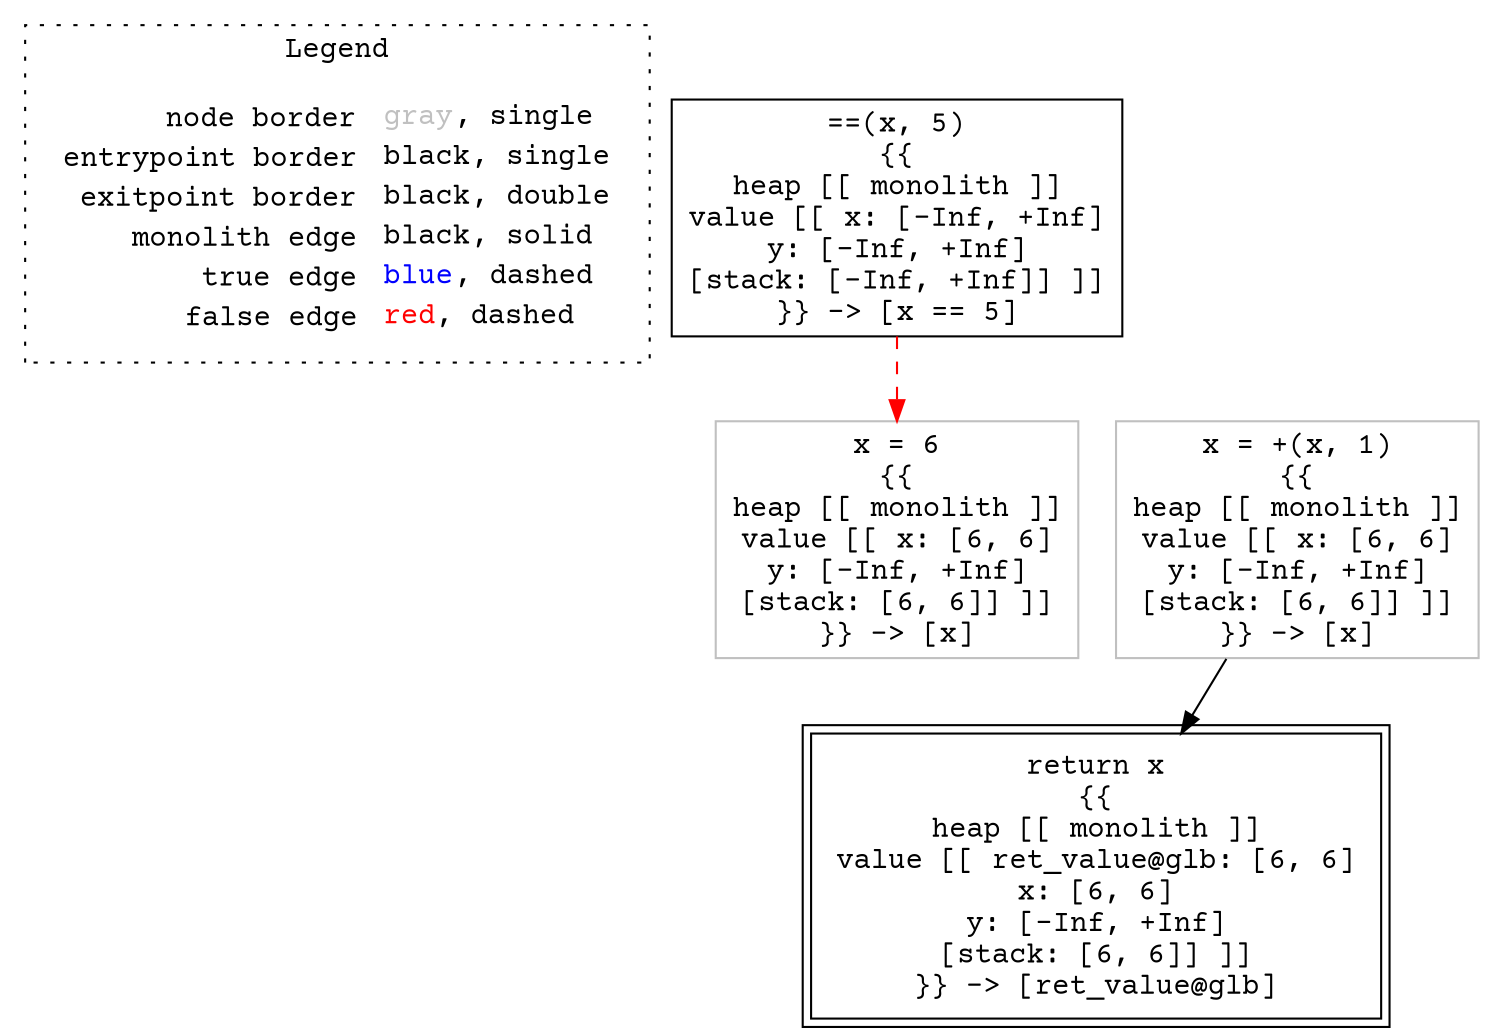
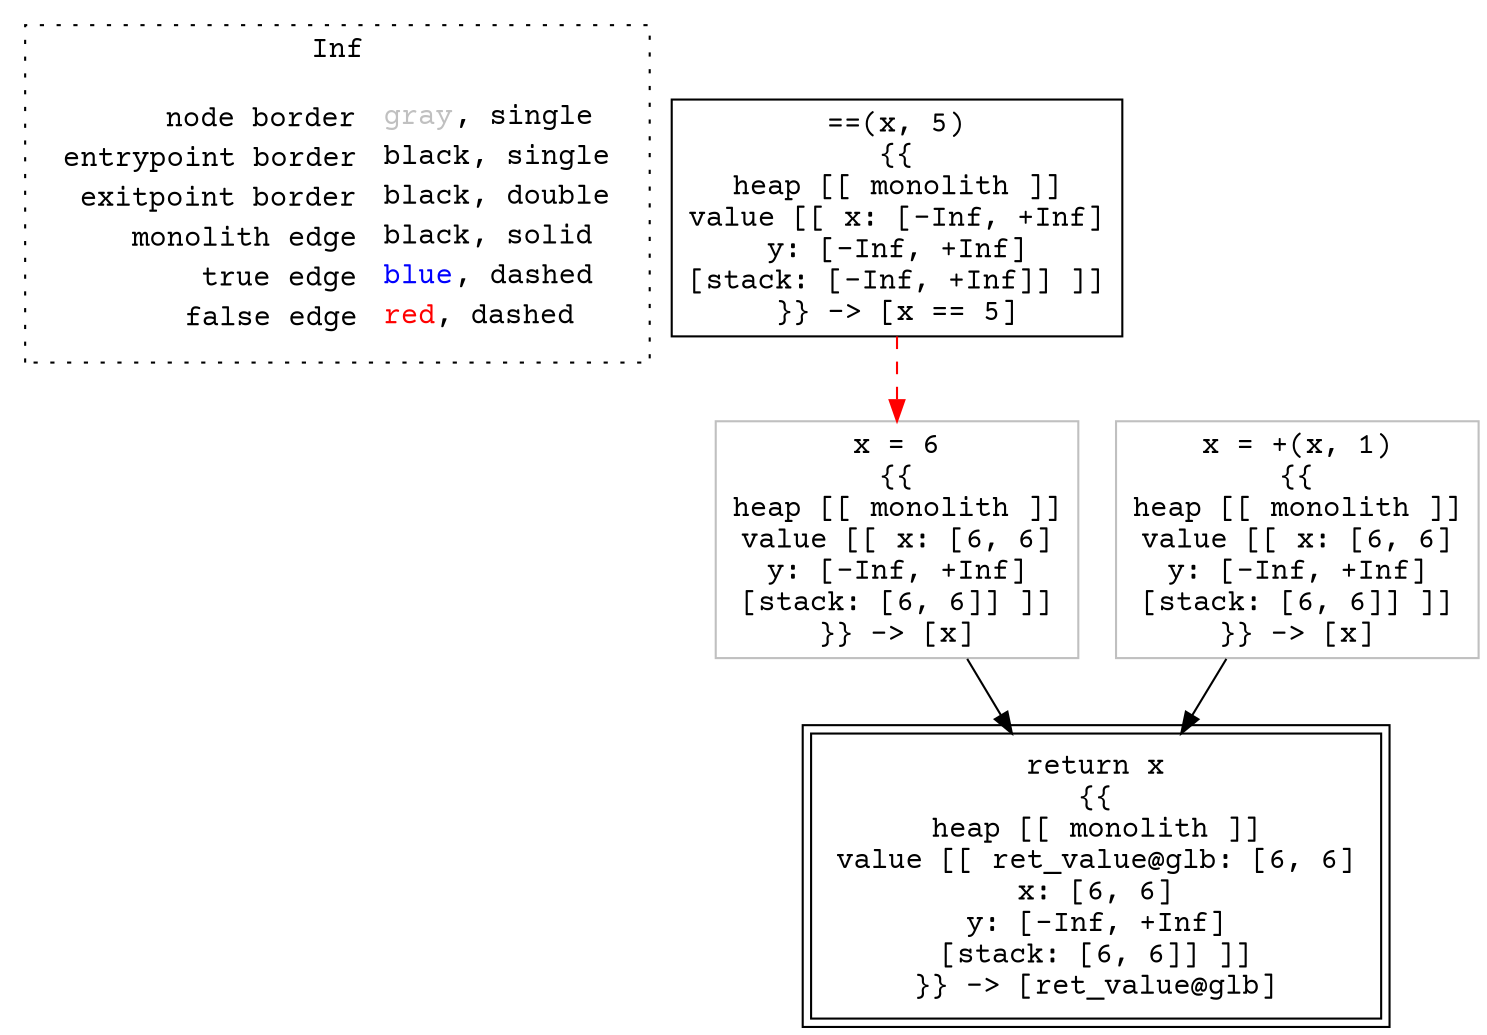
cluster "Legend": label "Legend" -> "Inf"
edge "x = 6" -> "return x": added
